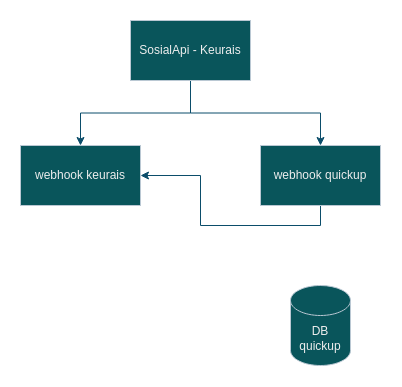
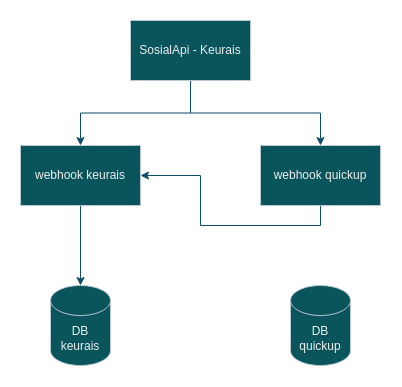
edge "webhook keurais" -> "DB keurais": added
node "DB keurais": added
